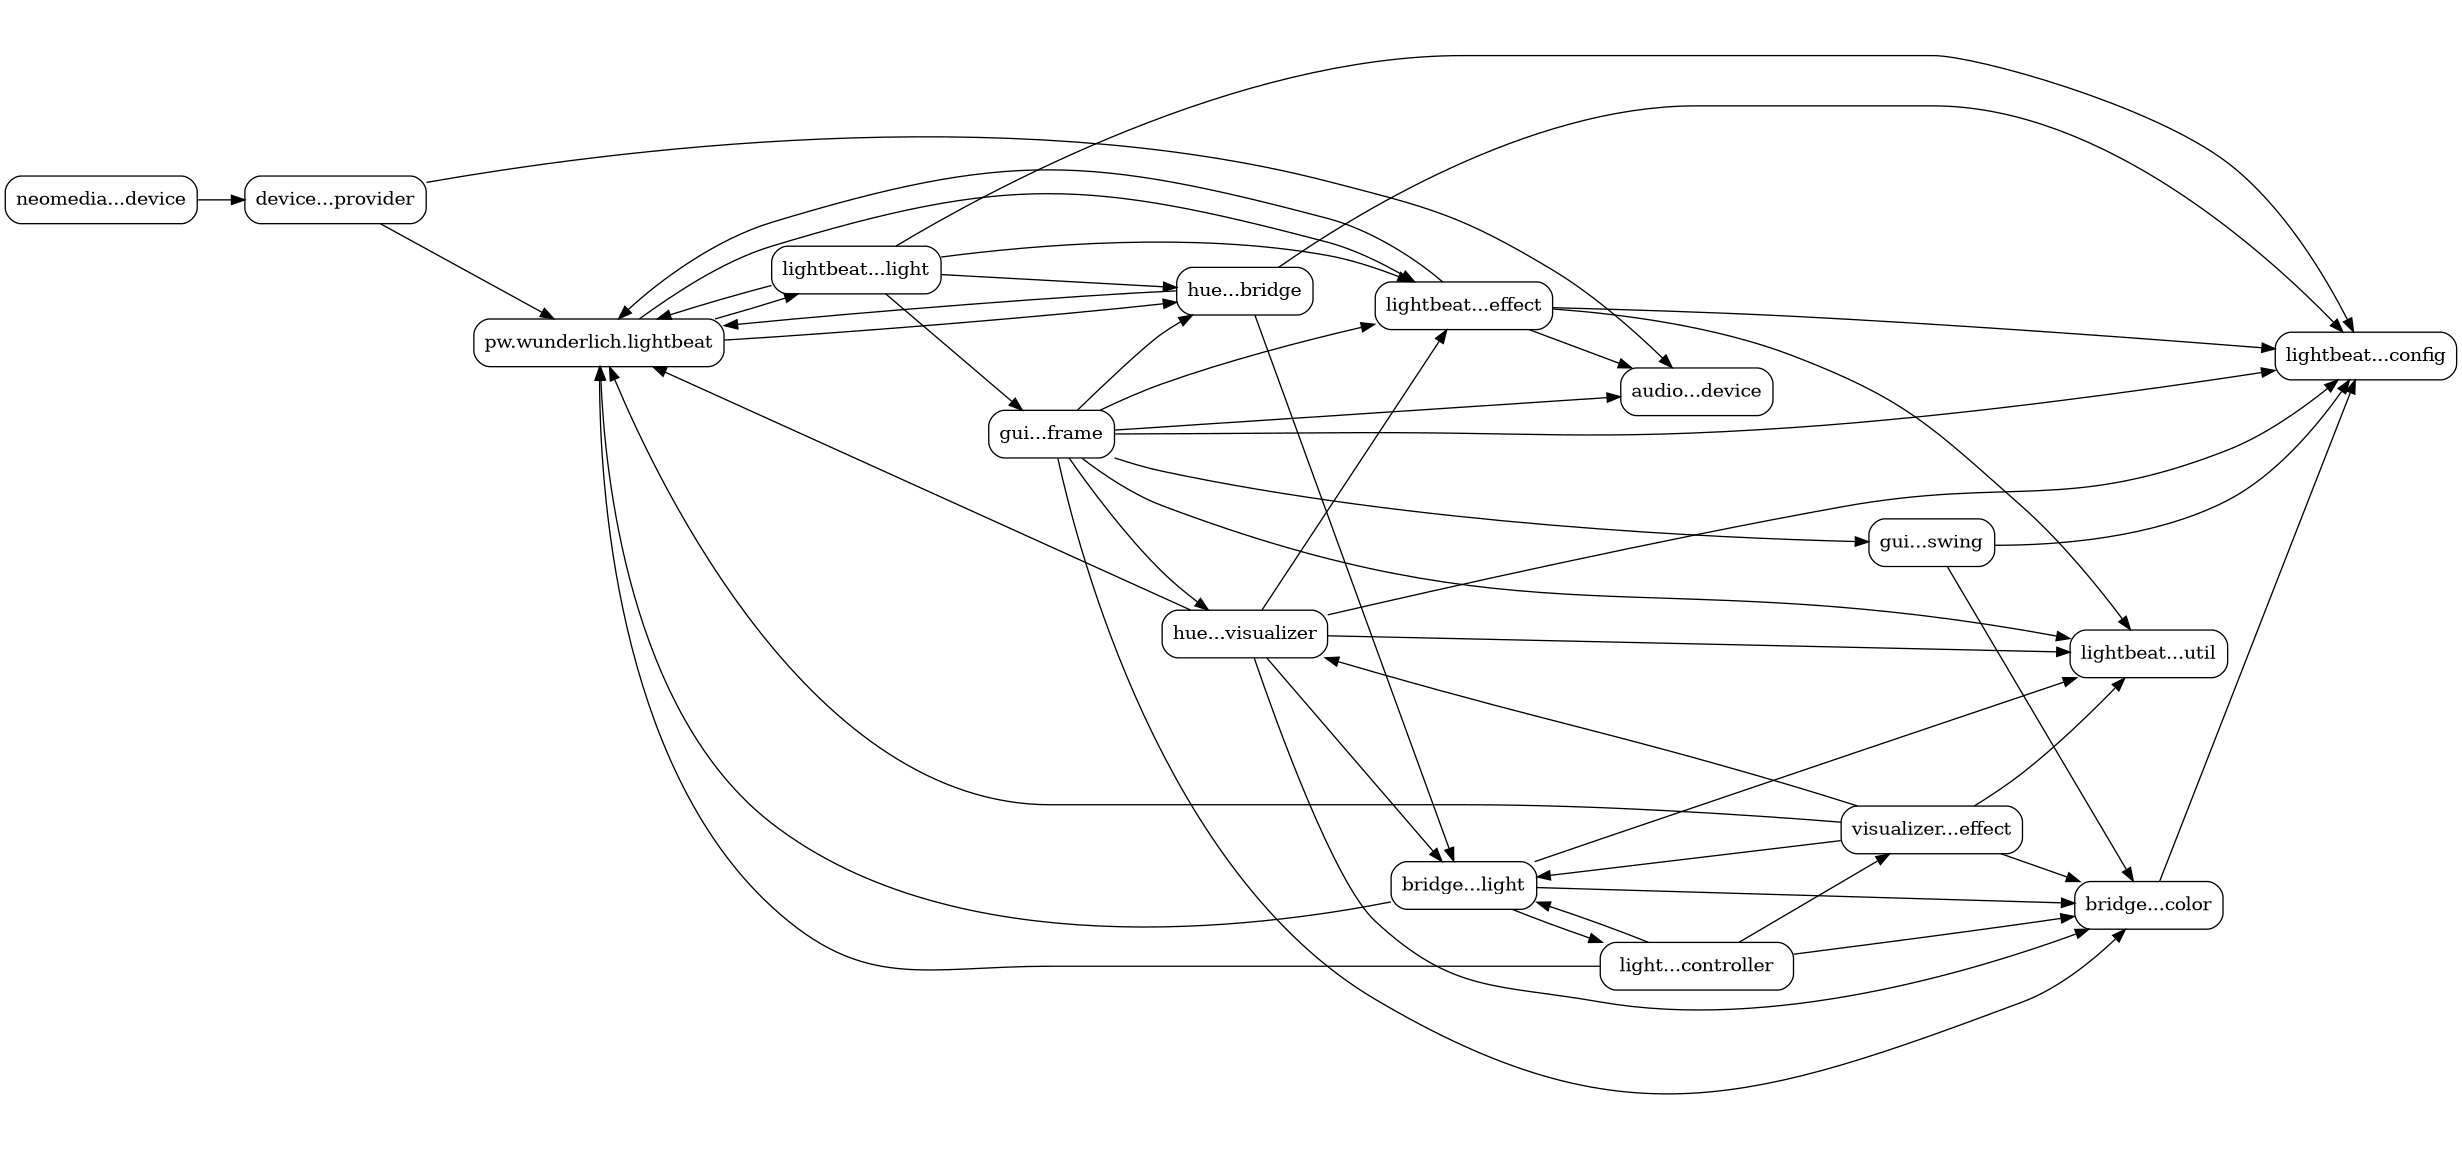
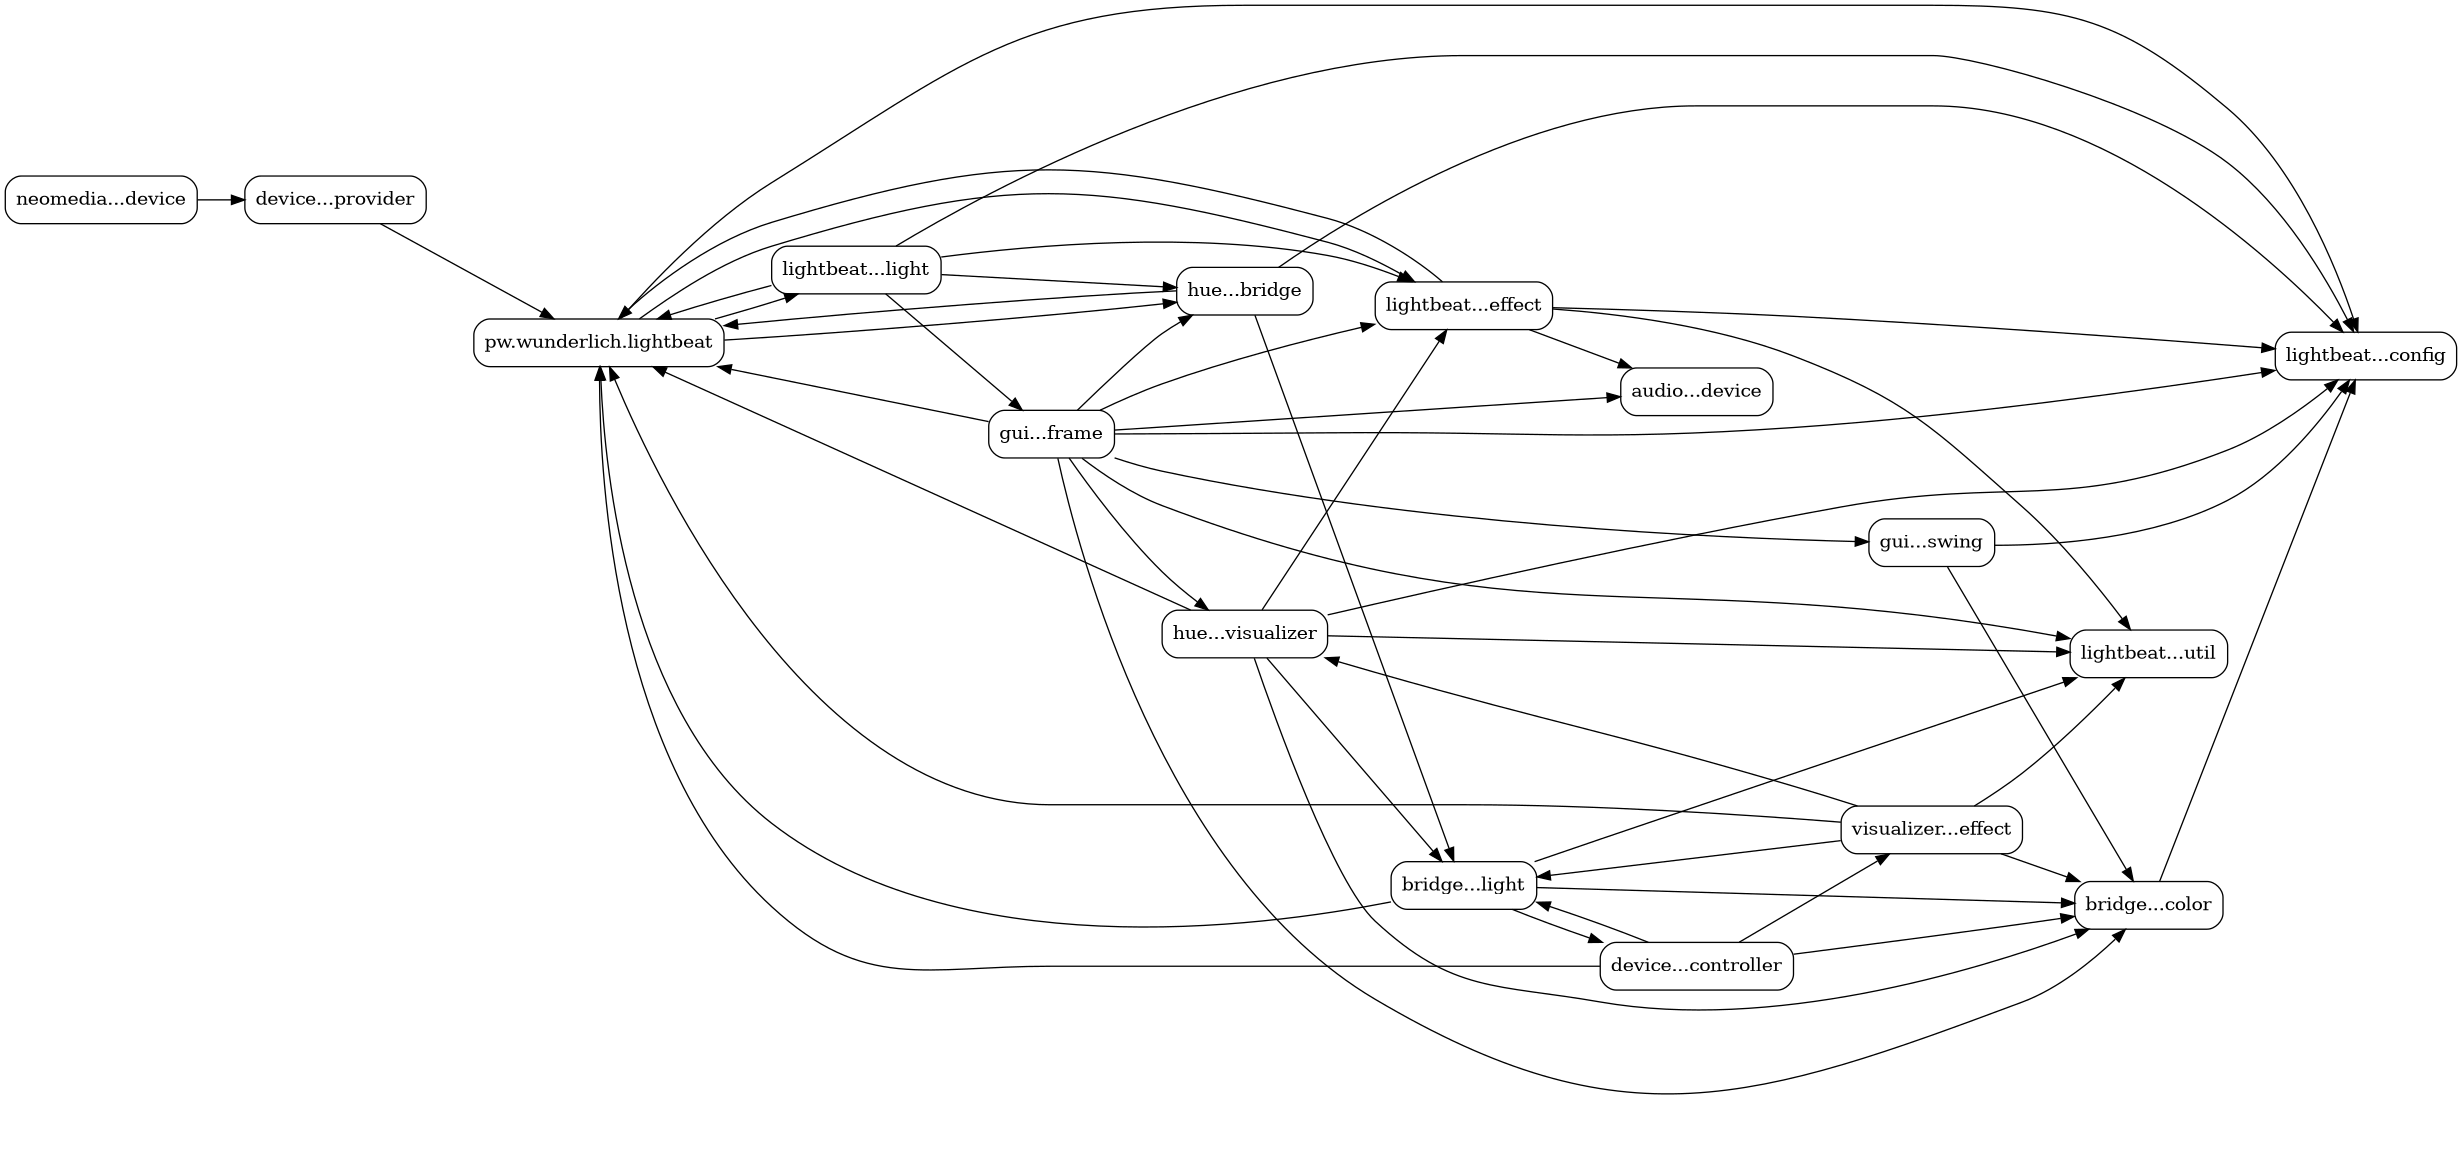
edge "pw.wunderlich.lightbeat" -> "lightbeat...config": added
edge "device...provider" -> "audio...device": removed
edge "gui...frame" -> "pw.wunderlich.lightbeat": added
node "light...controller": label "light...controller" -> "device...controller"
